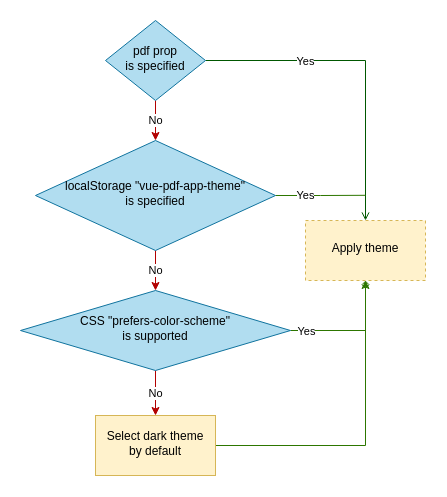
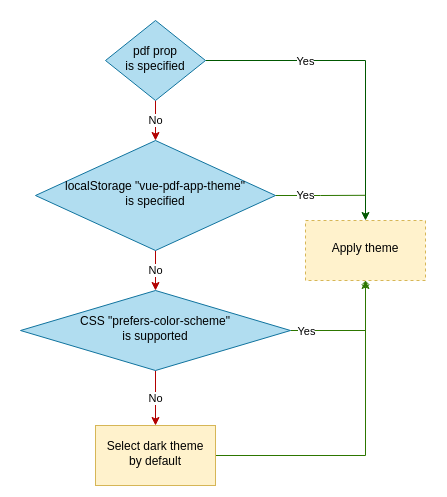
edge "pdf prop is specified" -> "Apply theme": arrowhead open -> classic
node "Select dark theme by default": moved (156, 446) -> (156, 456)
